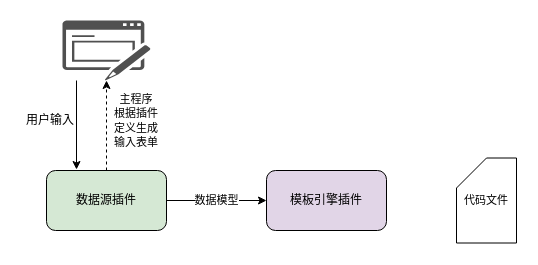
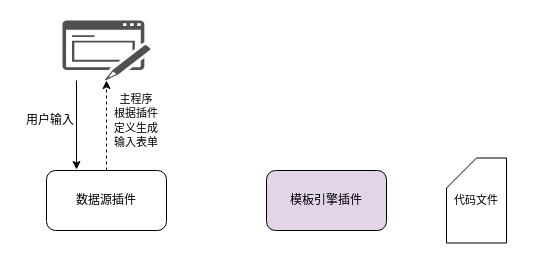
node "数据源插件": fillcolor #d5e8d4 -> #ffffff
edge "数据源插件" -> "模板引擎插件": removed, label "数据模型"
node "代码文件": moved (487, 201) -> (477, 201)
